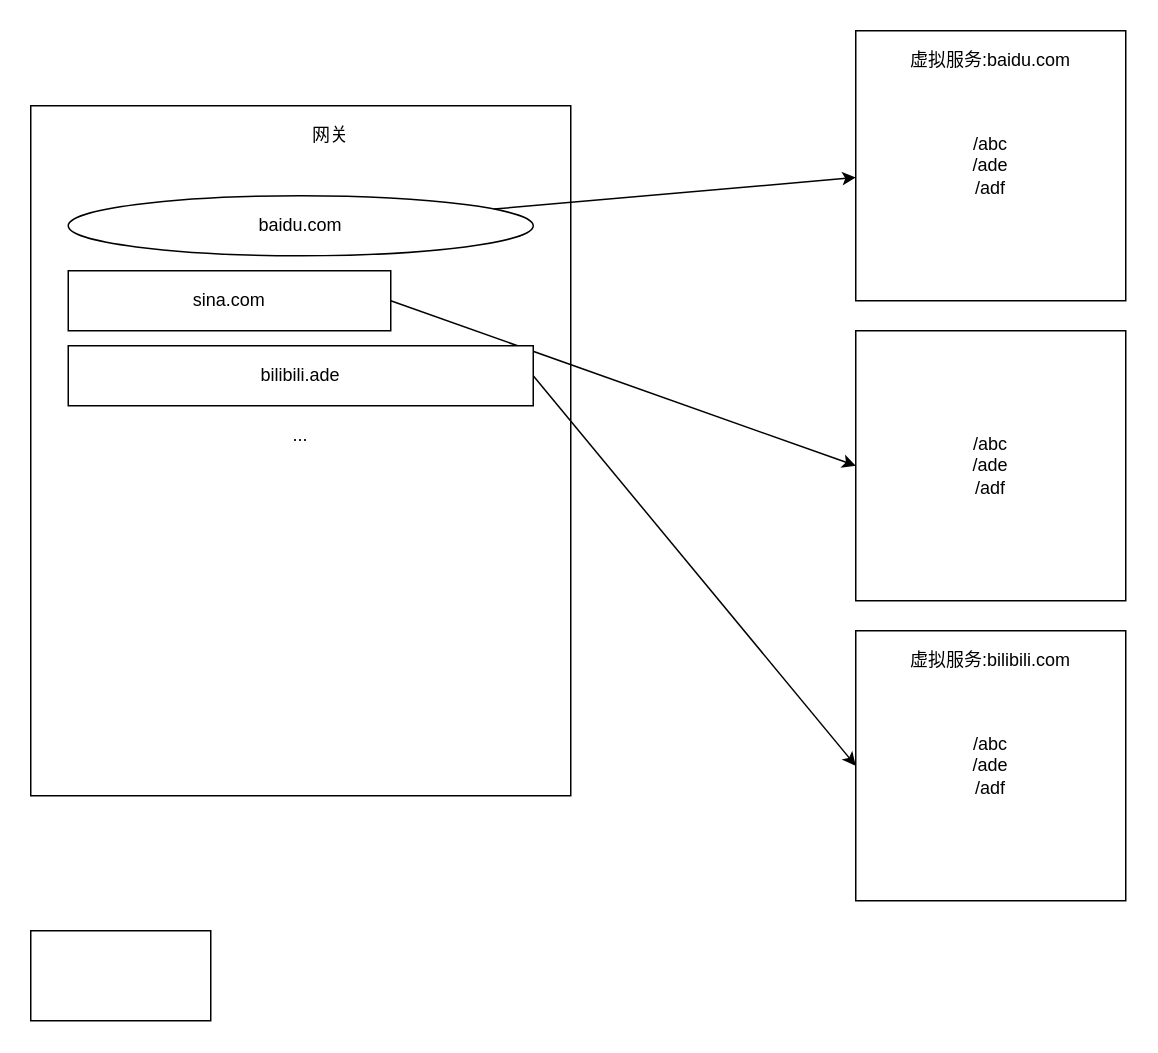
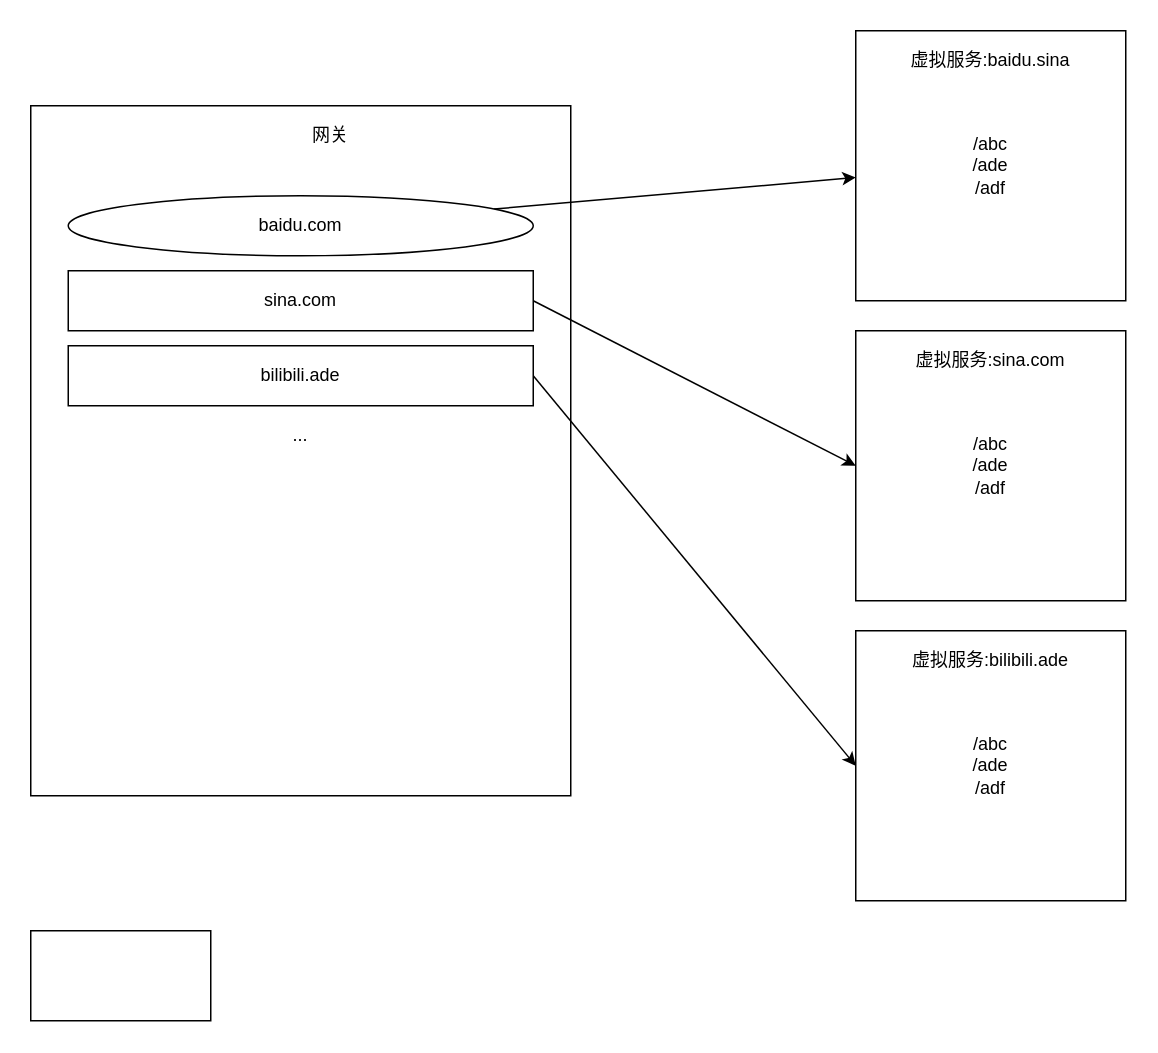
node "虚拟服务:baidu.com": label "虚拟服务:baidu.com" -> "虚拟服务:baidu.sina"
node "sina.com": size 323x60 -> 465x60
node "虚拟服务:sina.com": added
node "虚拟服务:bilibili.com": label "虚拟服务:bilibili.com" -> "虚拟服务:bilibili.ade"
